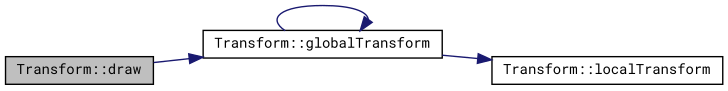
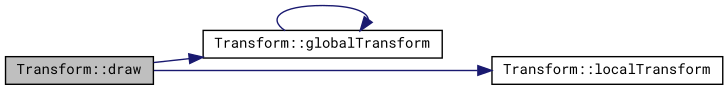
edge "Transform::globalTransform" -> "Transform::localTransform": now "Transform::draw" -> "Transform::localTransform"
